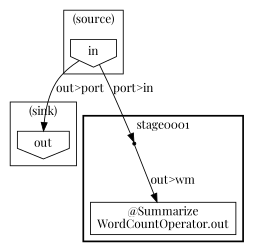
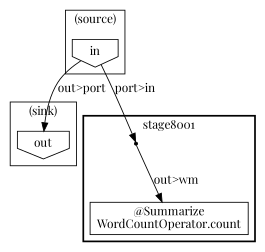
cluster "stage0001": label "stage0001" -> "stage8001"
node "@Summarize WordCountOperator.out": label "@Summarize WordCountOperator.out" -> "@Summarize WordCountOperator.count"
